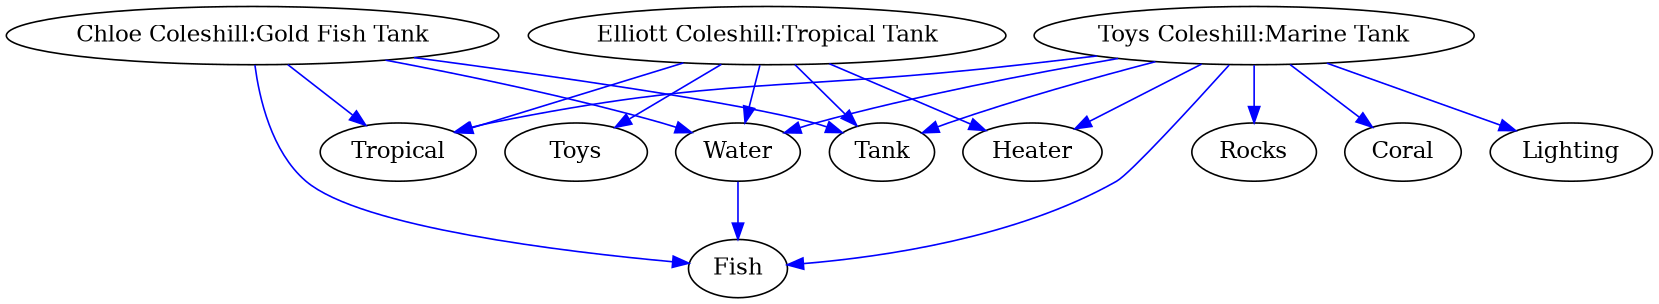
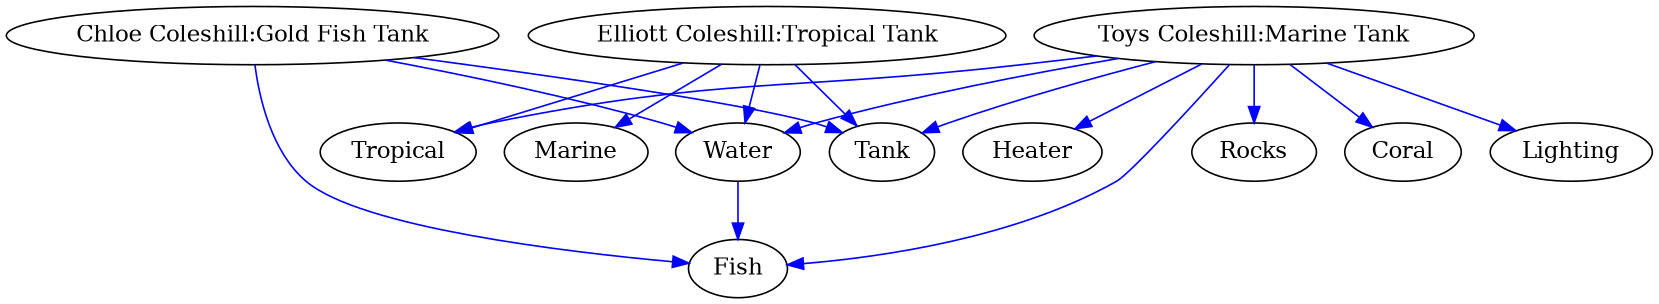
edge "Chloe Coleshill:Gold Fish Tank" -> "Tropical": removed
edge "Elliott Coleshill:Tropical Tank" -> "Heater": removed
node "Toys": label "Toys" -> "Marine"
